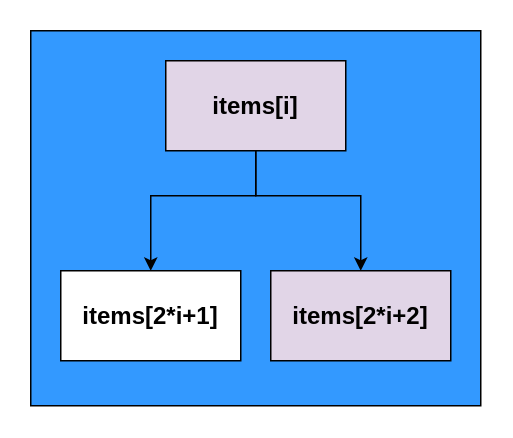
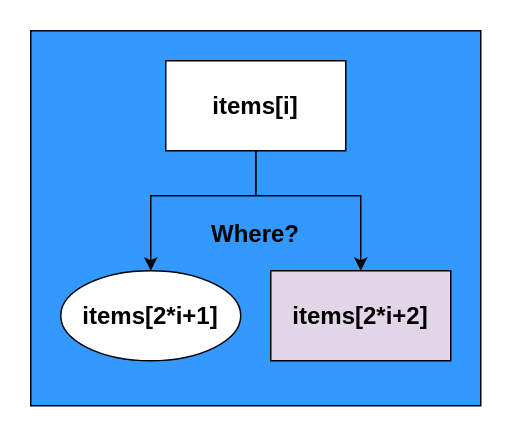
node "items[i]": fillcolor #e1d5e7 -> #ffffff
node "Where?": added
node "items[2*i+1]": shape rectangle -> ellipse
